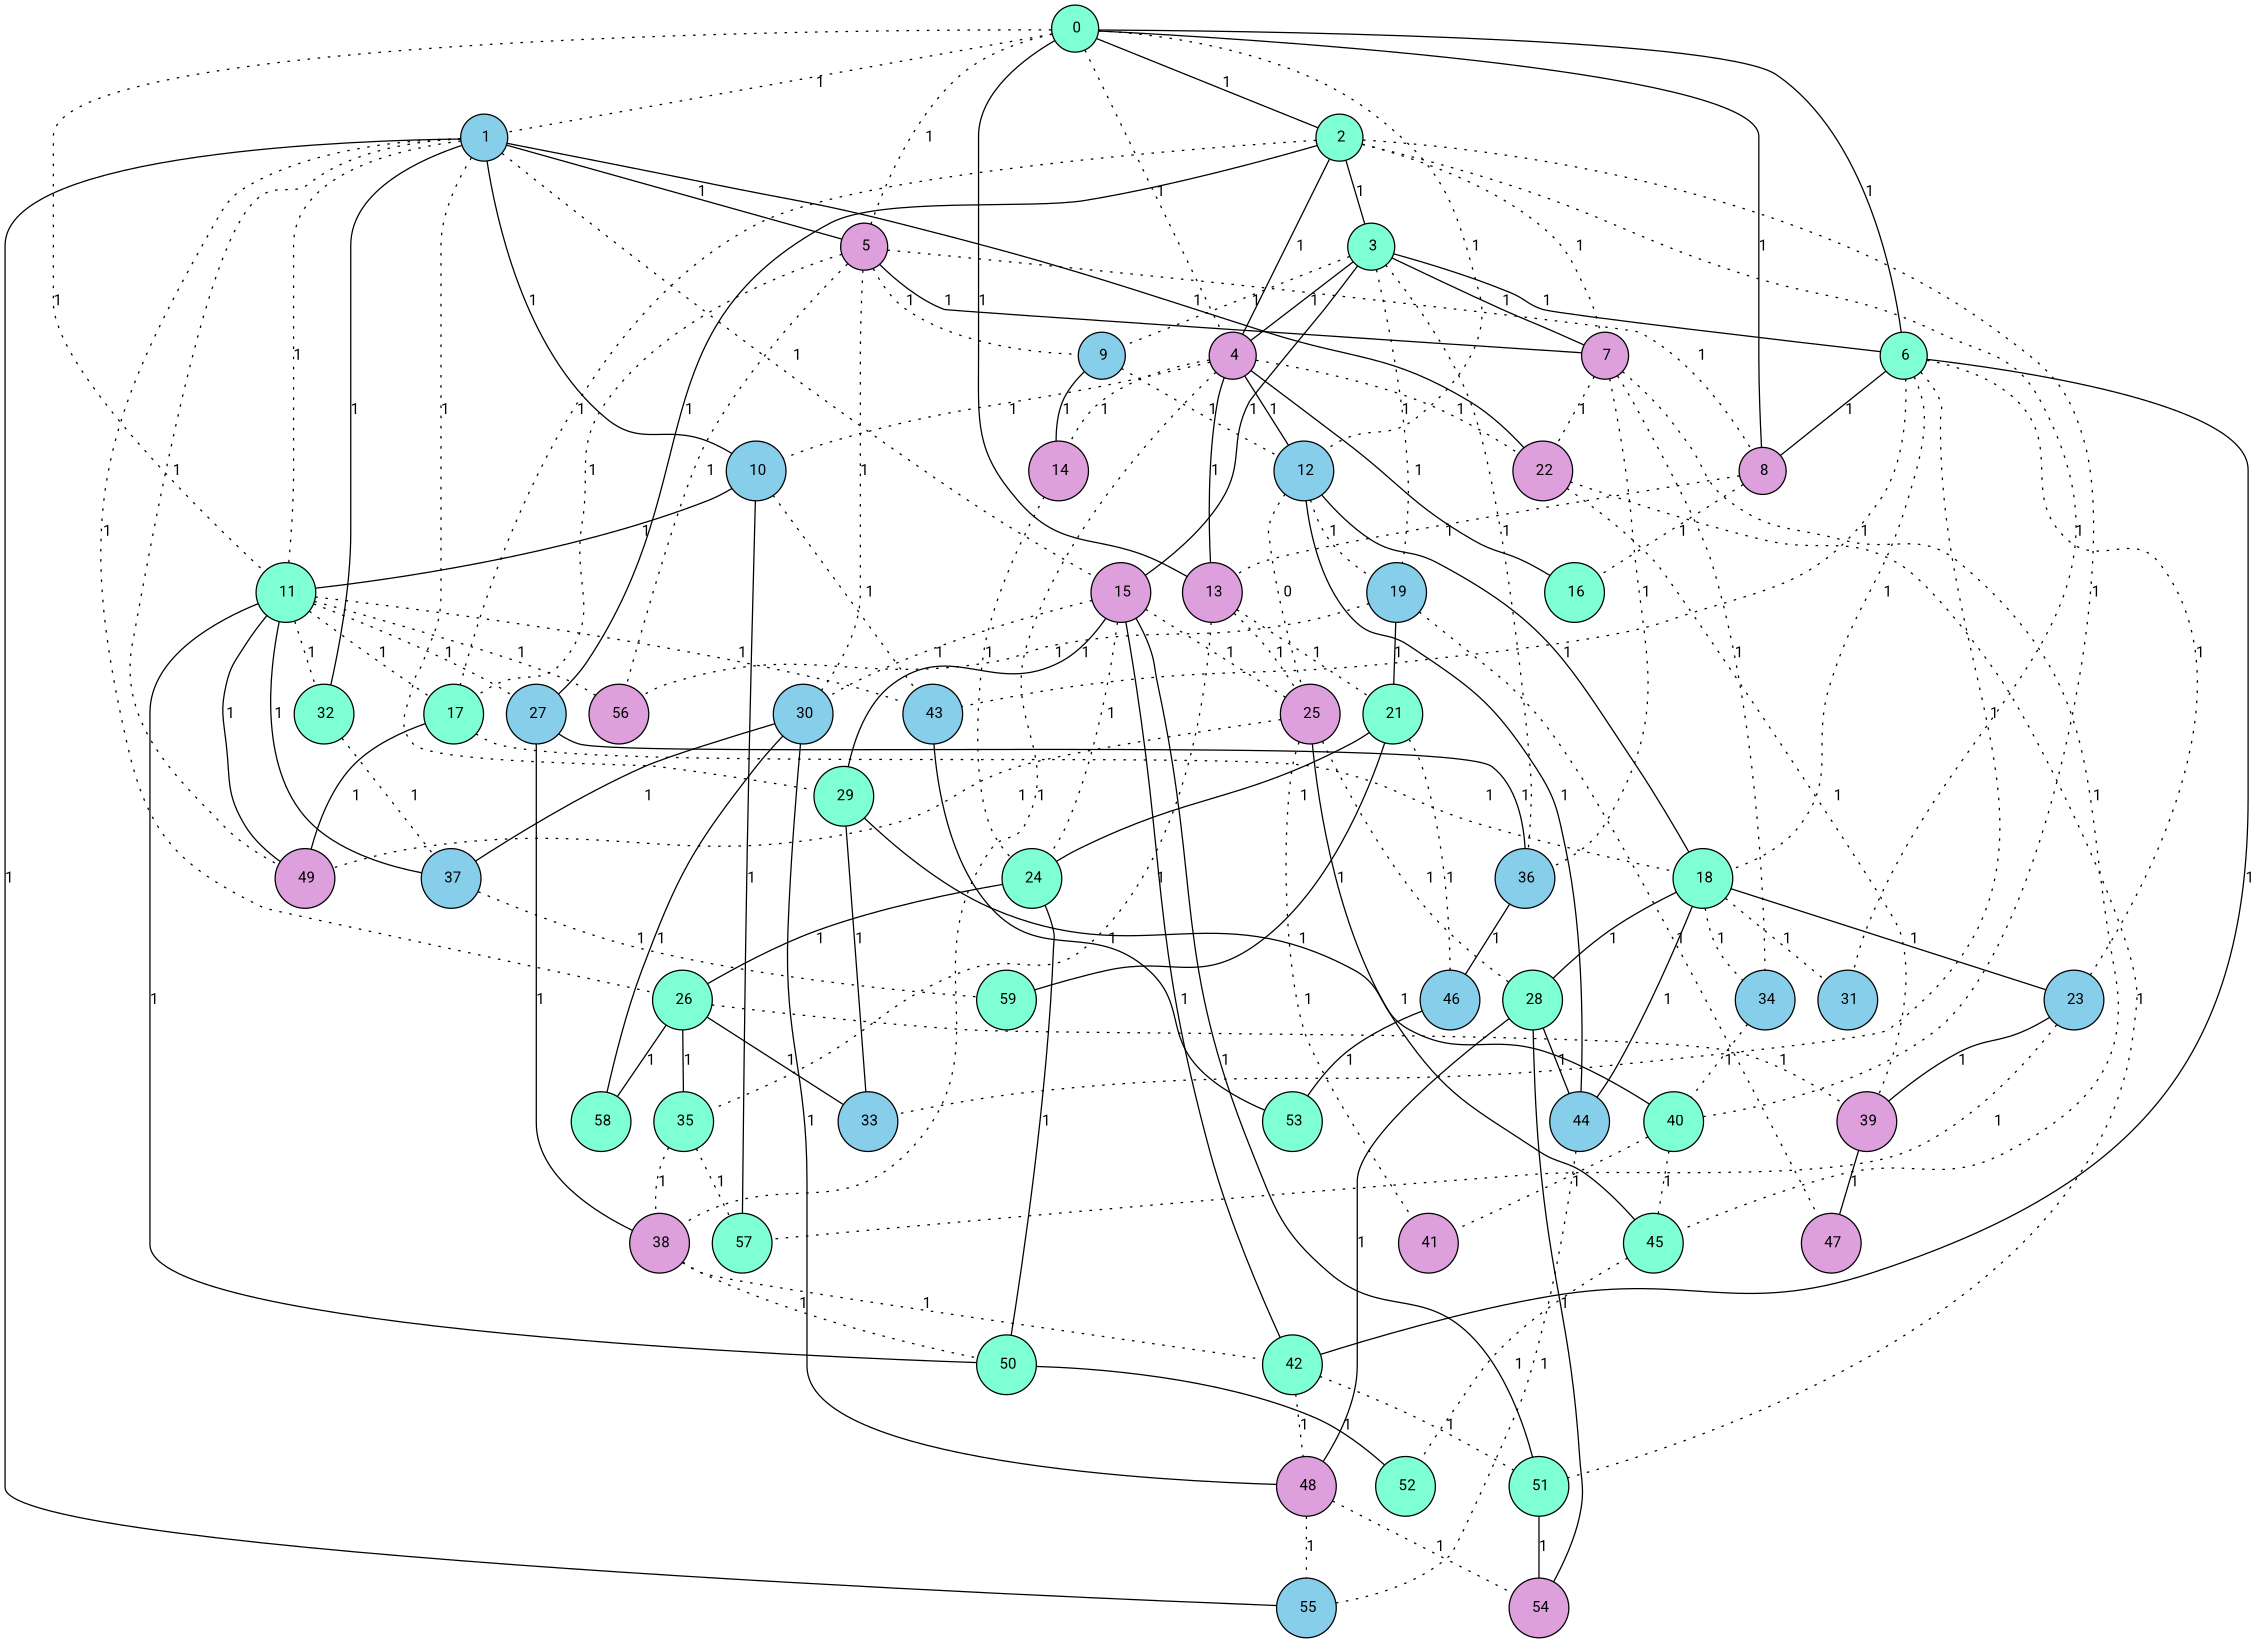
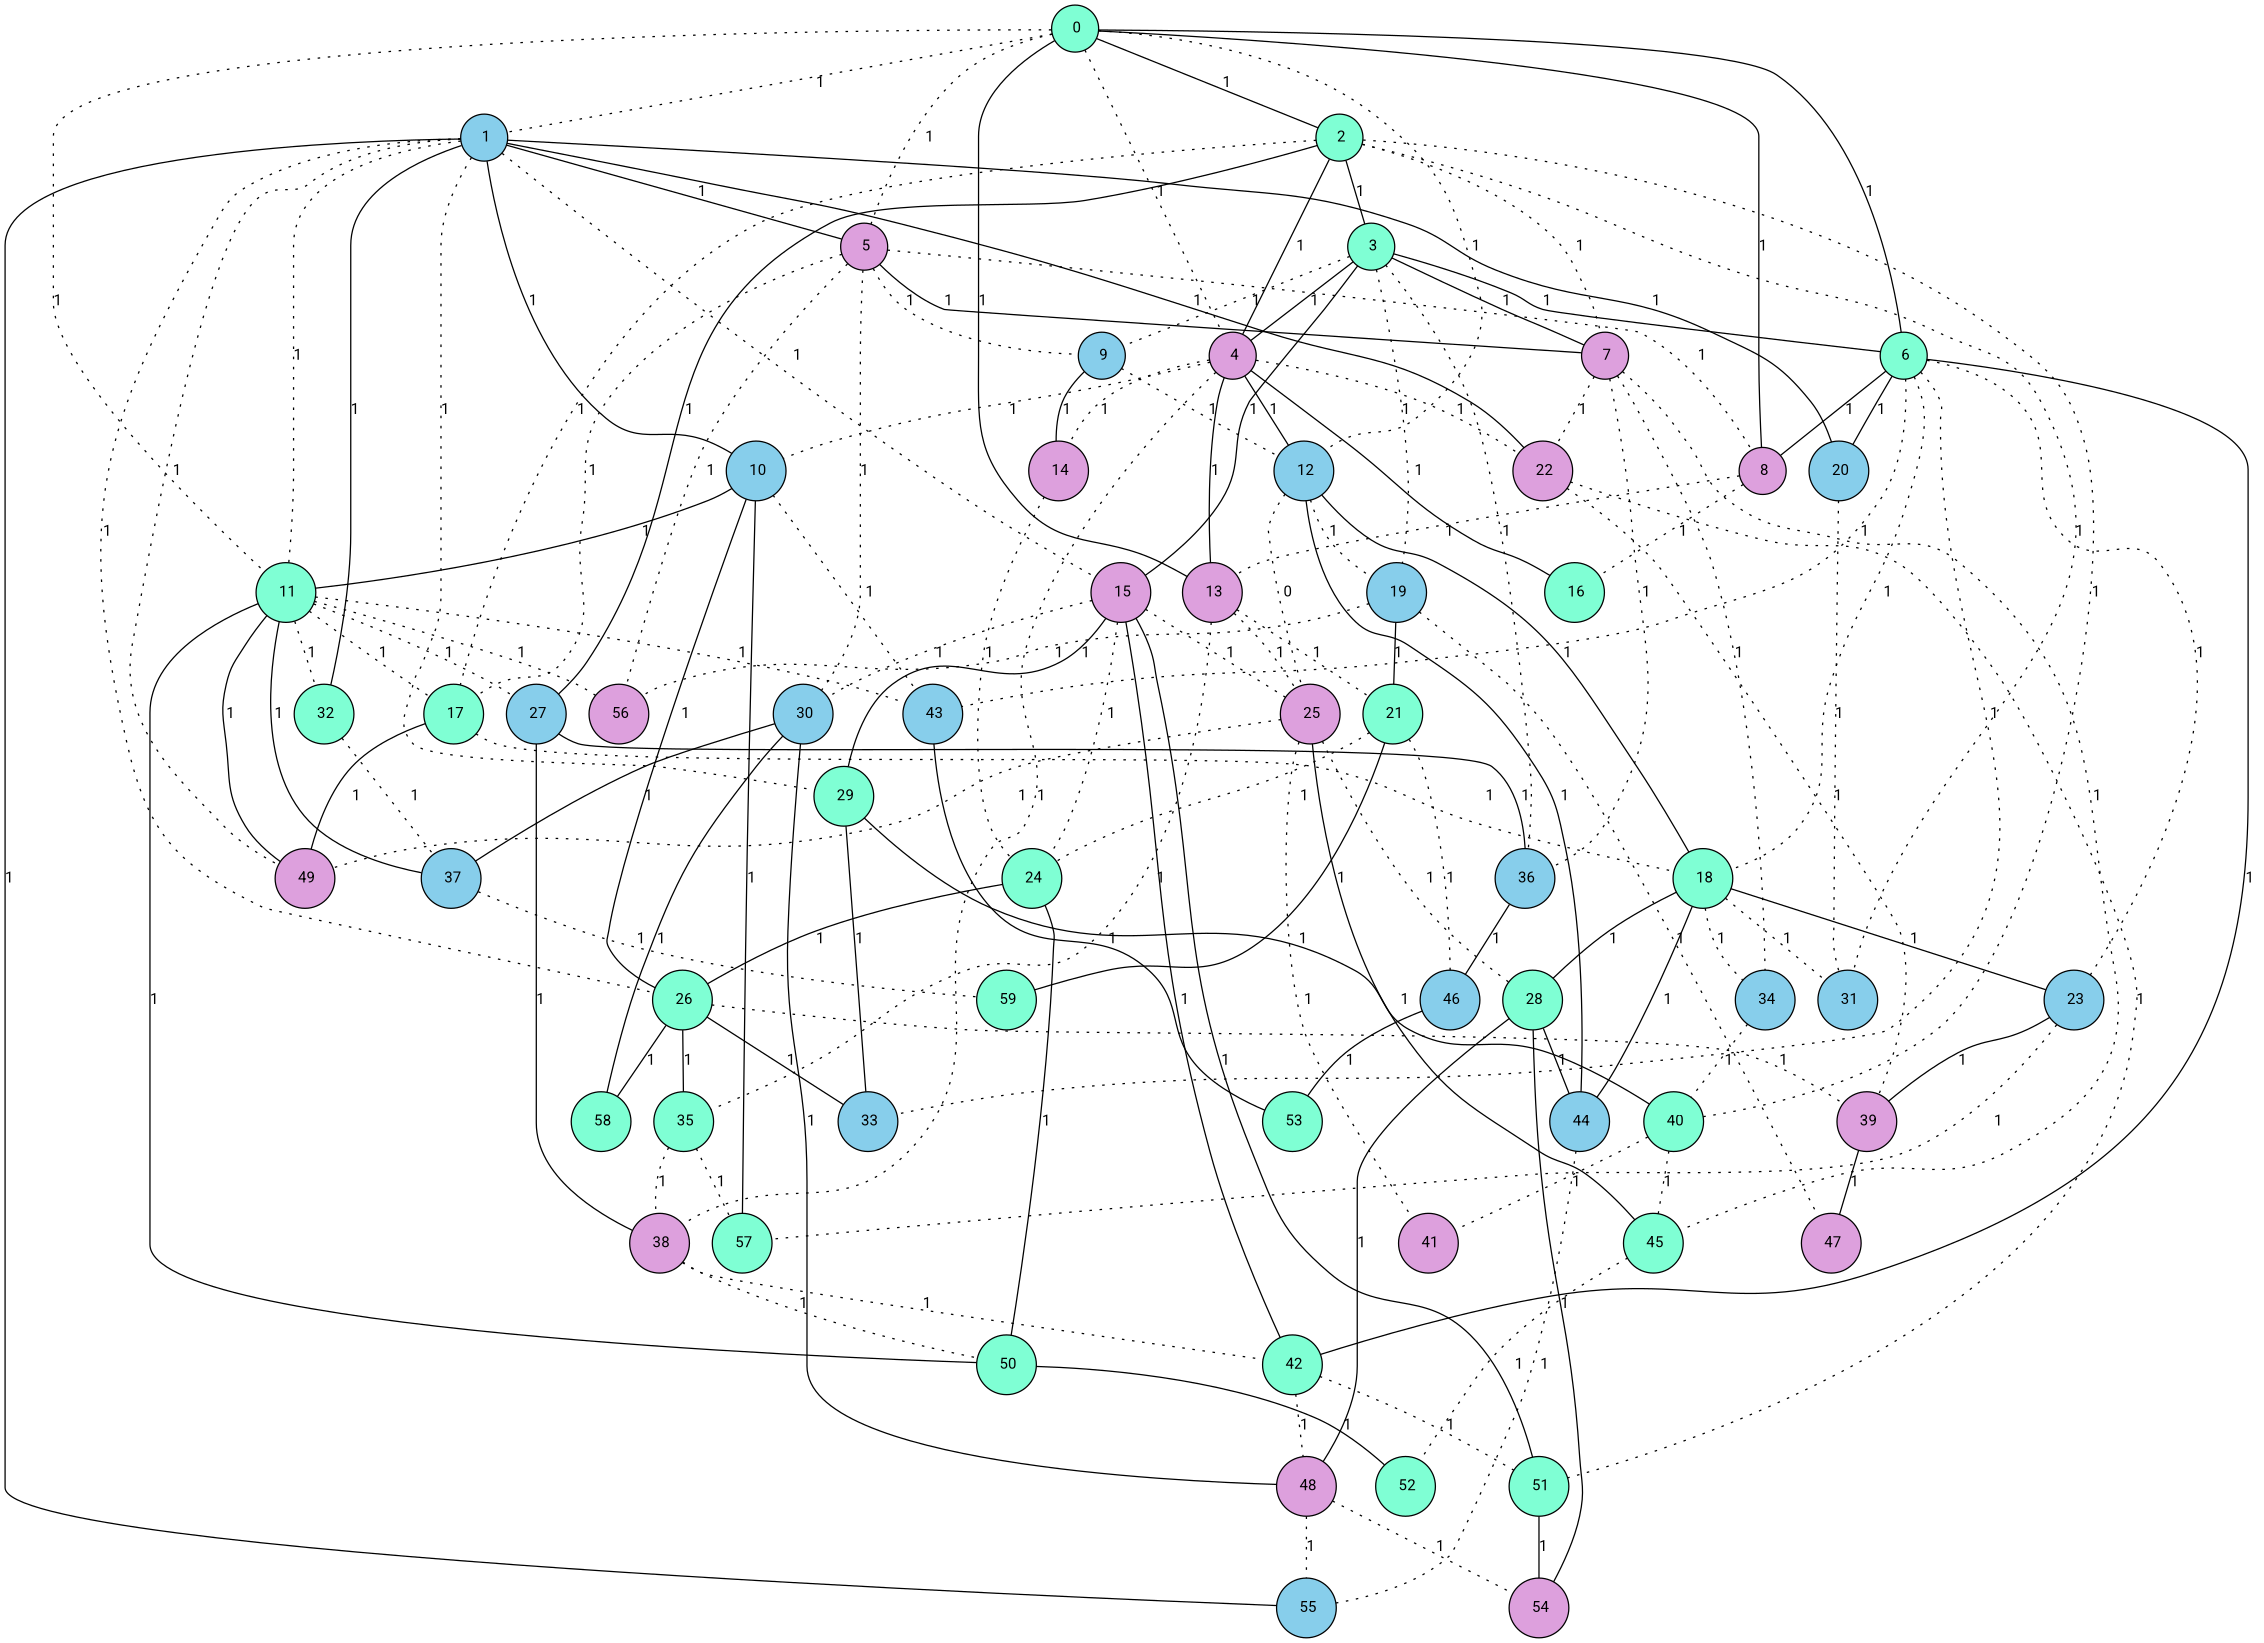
node "20": added
edge "10" -- "26": added, label "1"
edge "21" -- "24": style solid -> dotted
